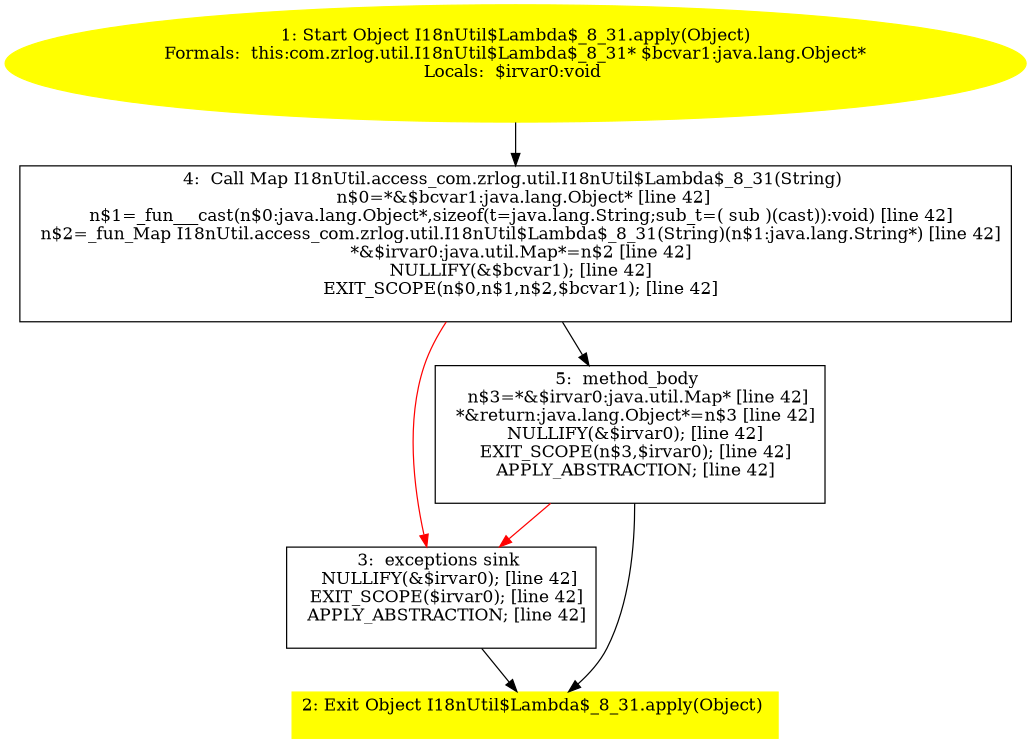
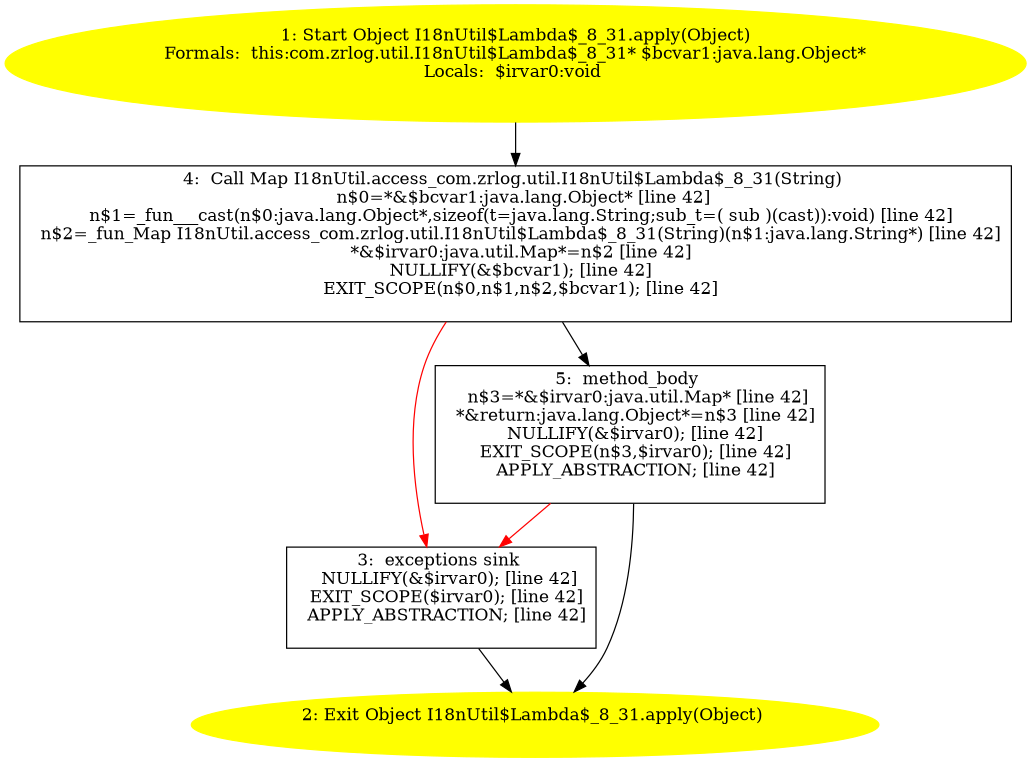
node "2: Exit Object I18nUtil$Lambda$_8_31.apply(Object)": shape box -> ellipse
